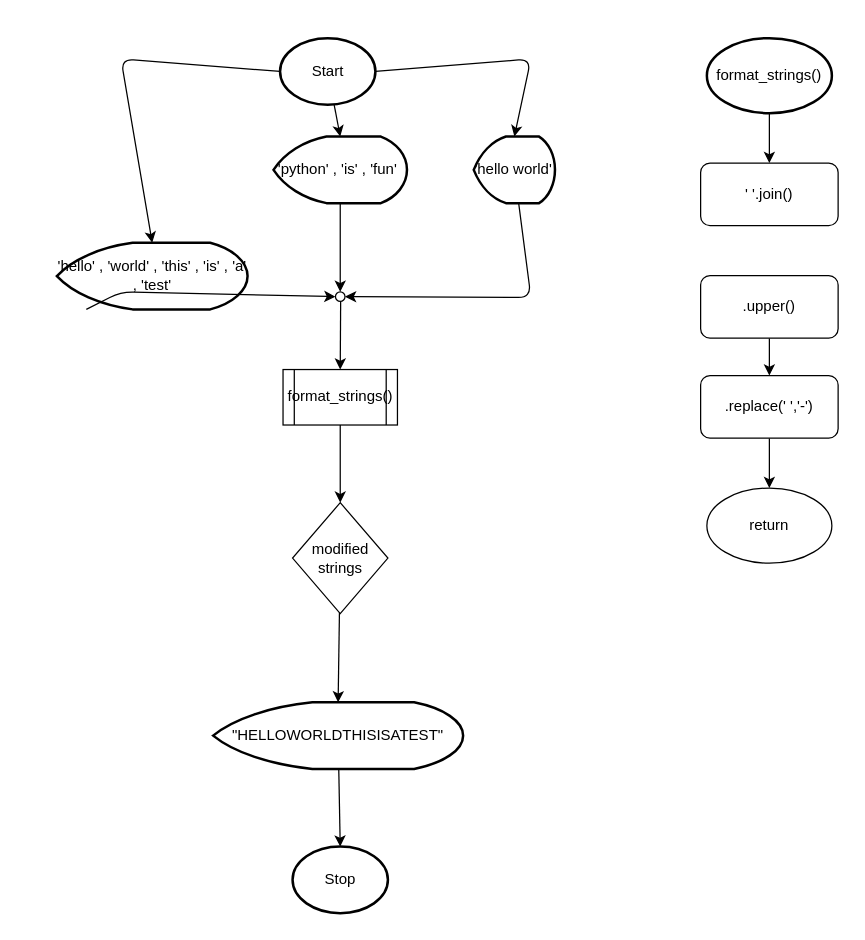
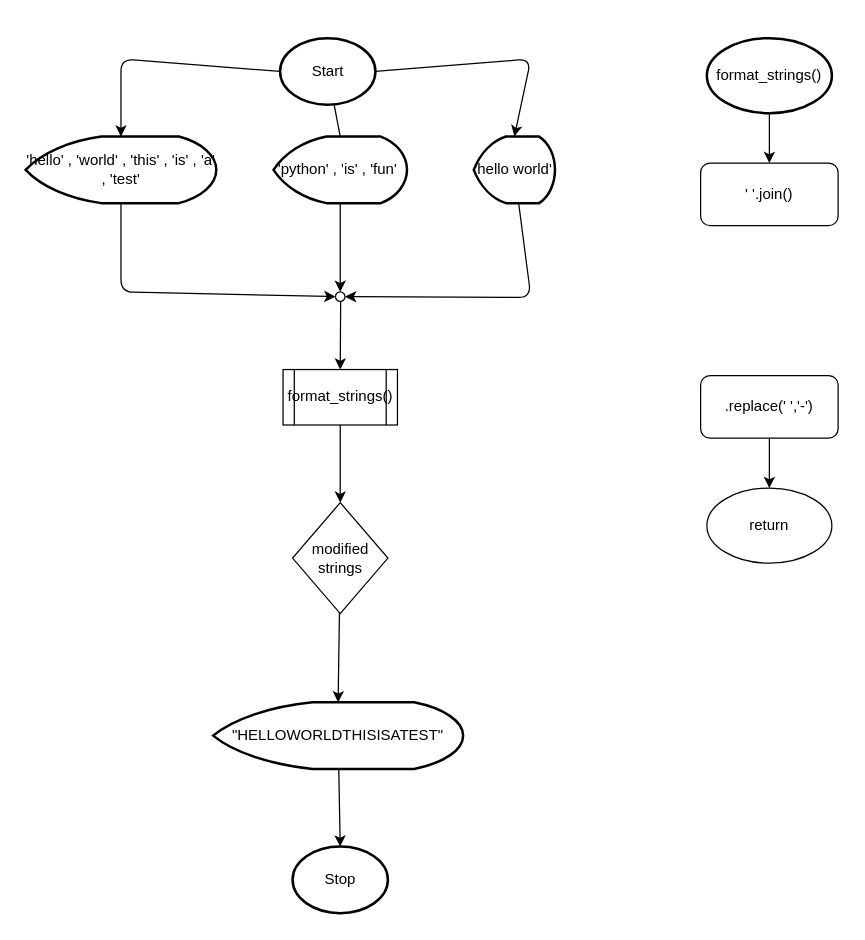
edge "Start" -> "'python' , 'is' , 'fun'": arrowhead classic -> none
node "'hello' , 'world' , 'this' , 'is' , 'a' , 'test'": moved (152, 276) -> (121, 170)
node ".upper()": removed
edge ".upper()" -> ".replace(' ','-')": removed
